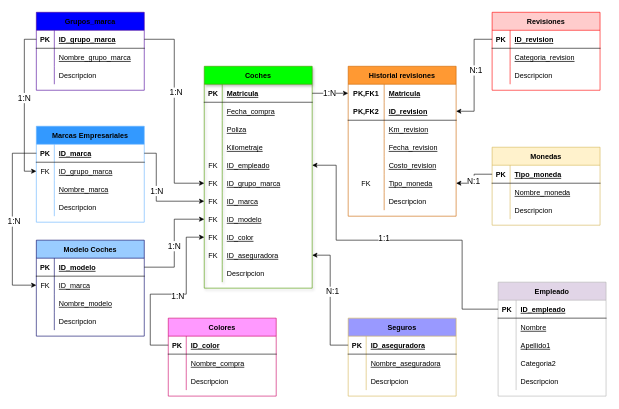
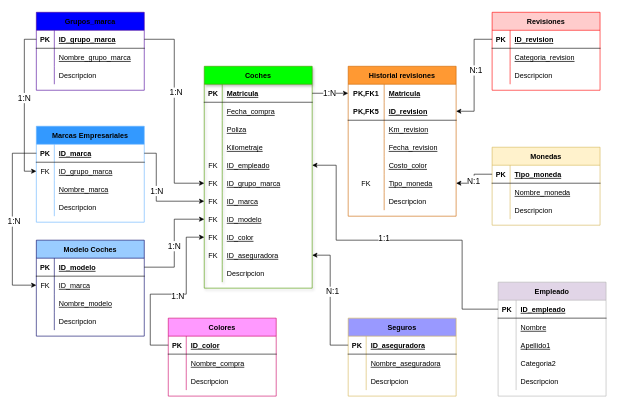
node "PK,FK2": label "PK,FK2" -> "PK,FK5"
node "Costo_revision": label "Costo_revision" -> "Costo_color"
